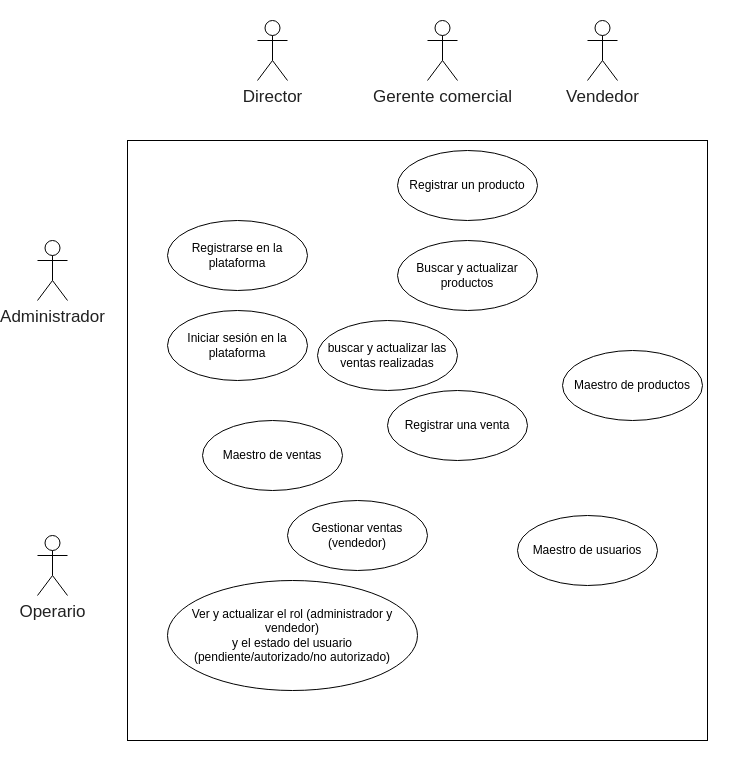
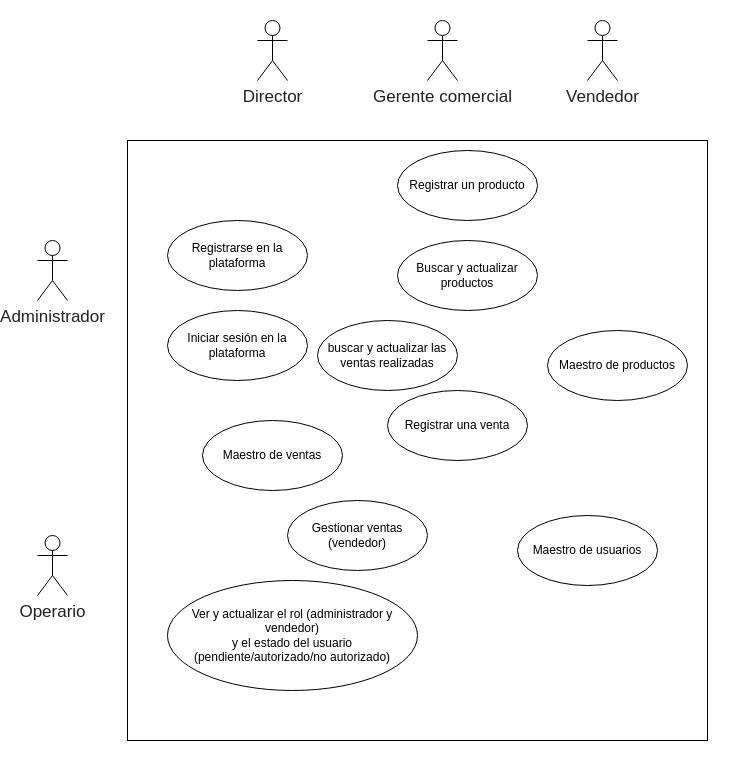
node "Maestro de productos": moved (633, 386) -> (618, 366)
